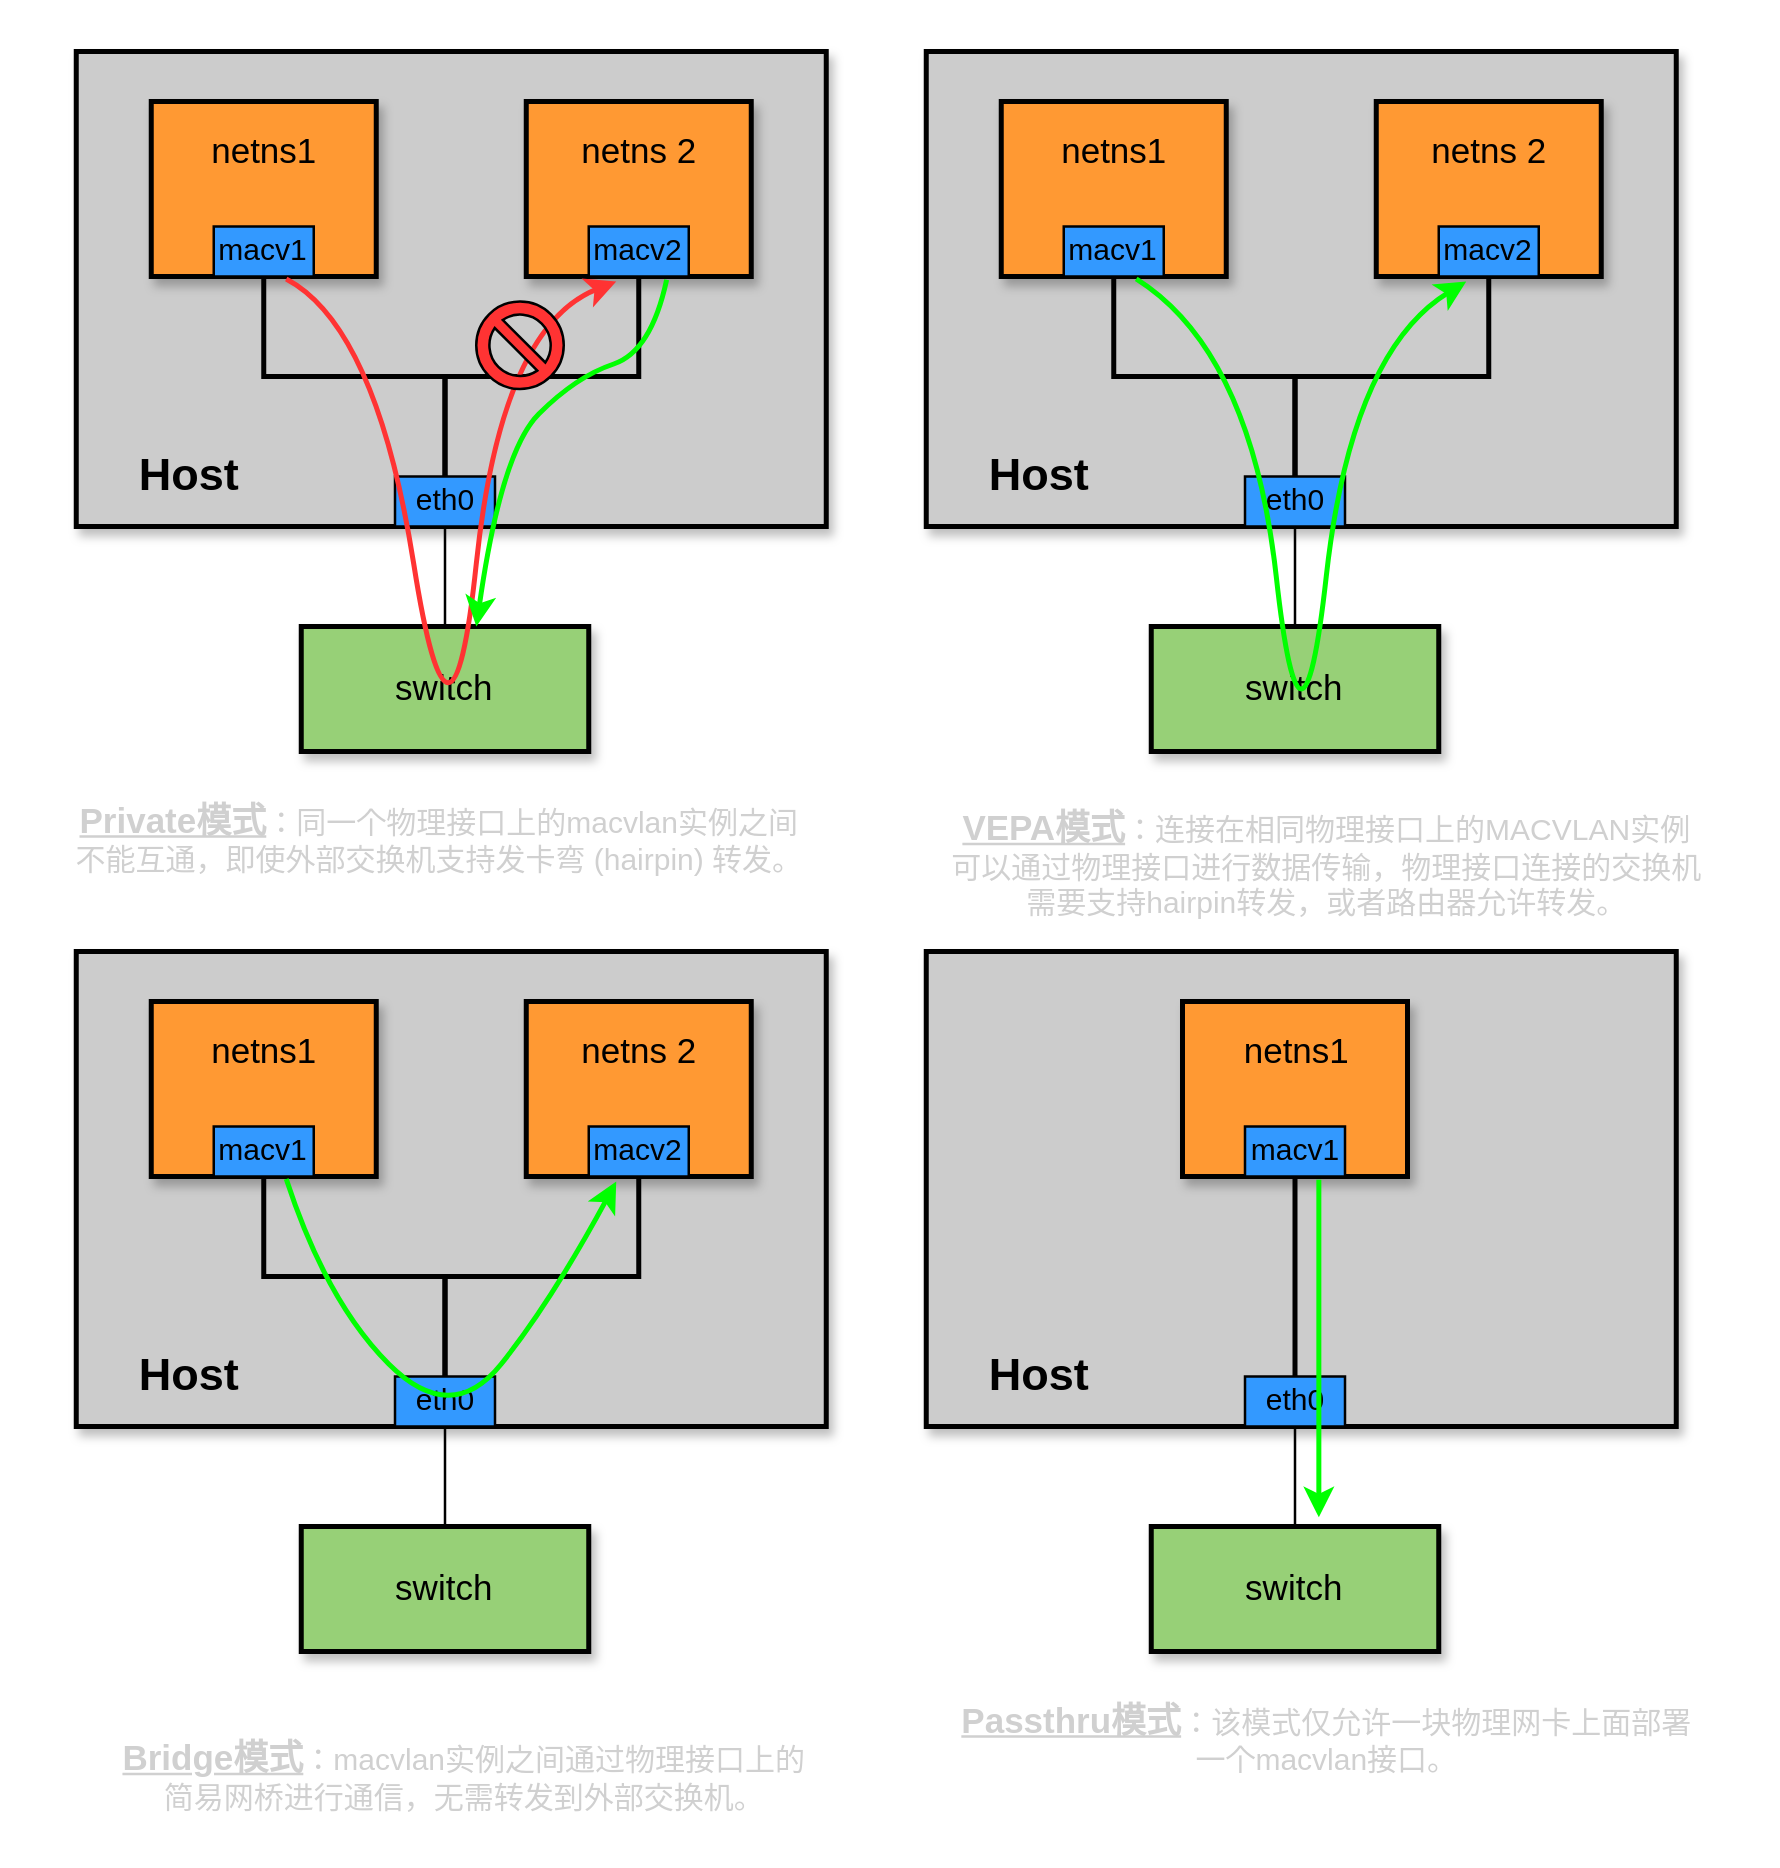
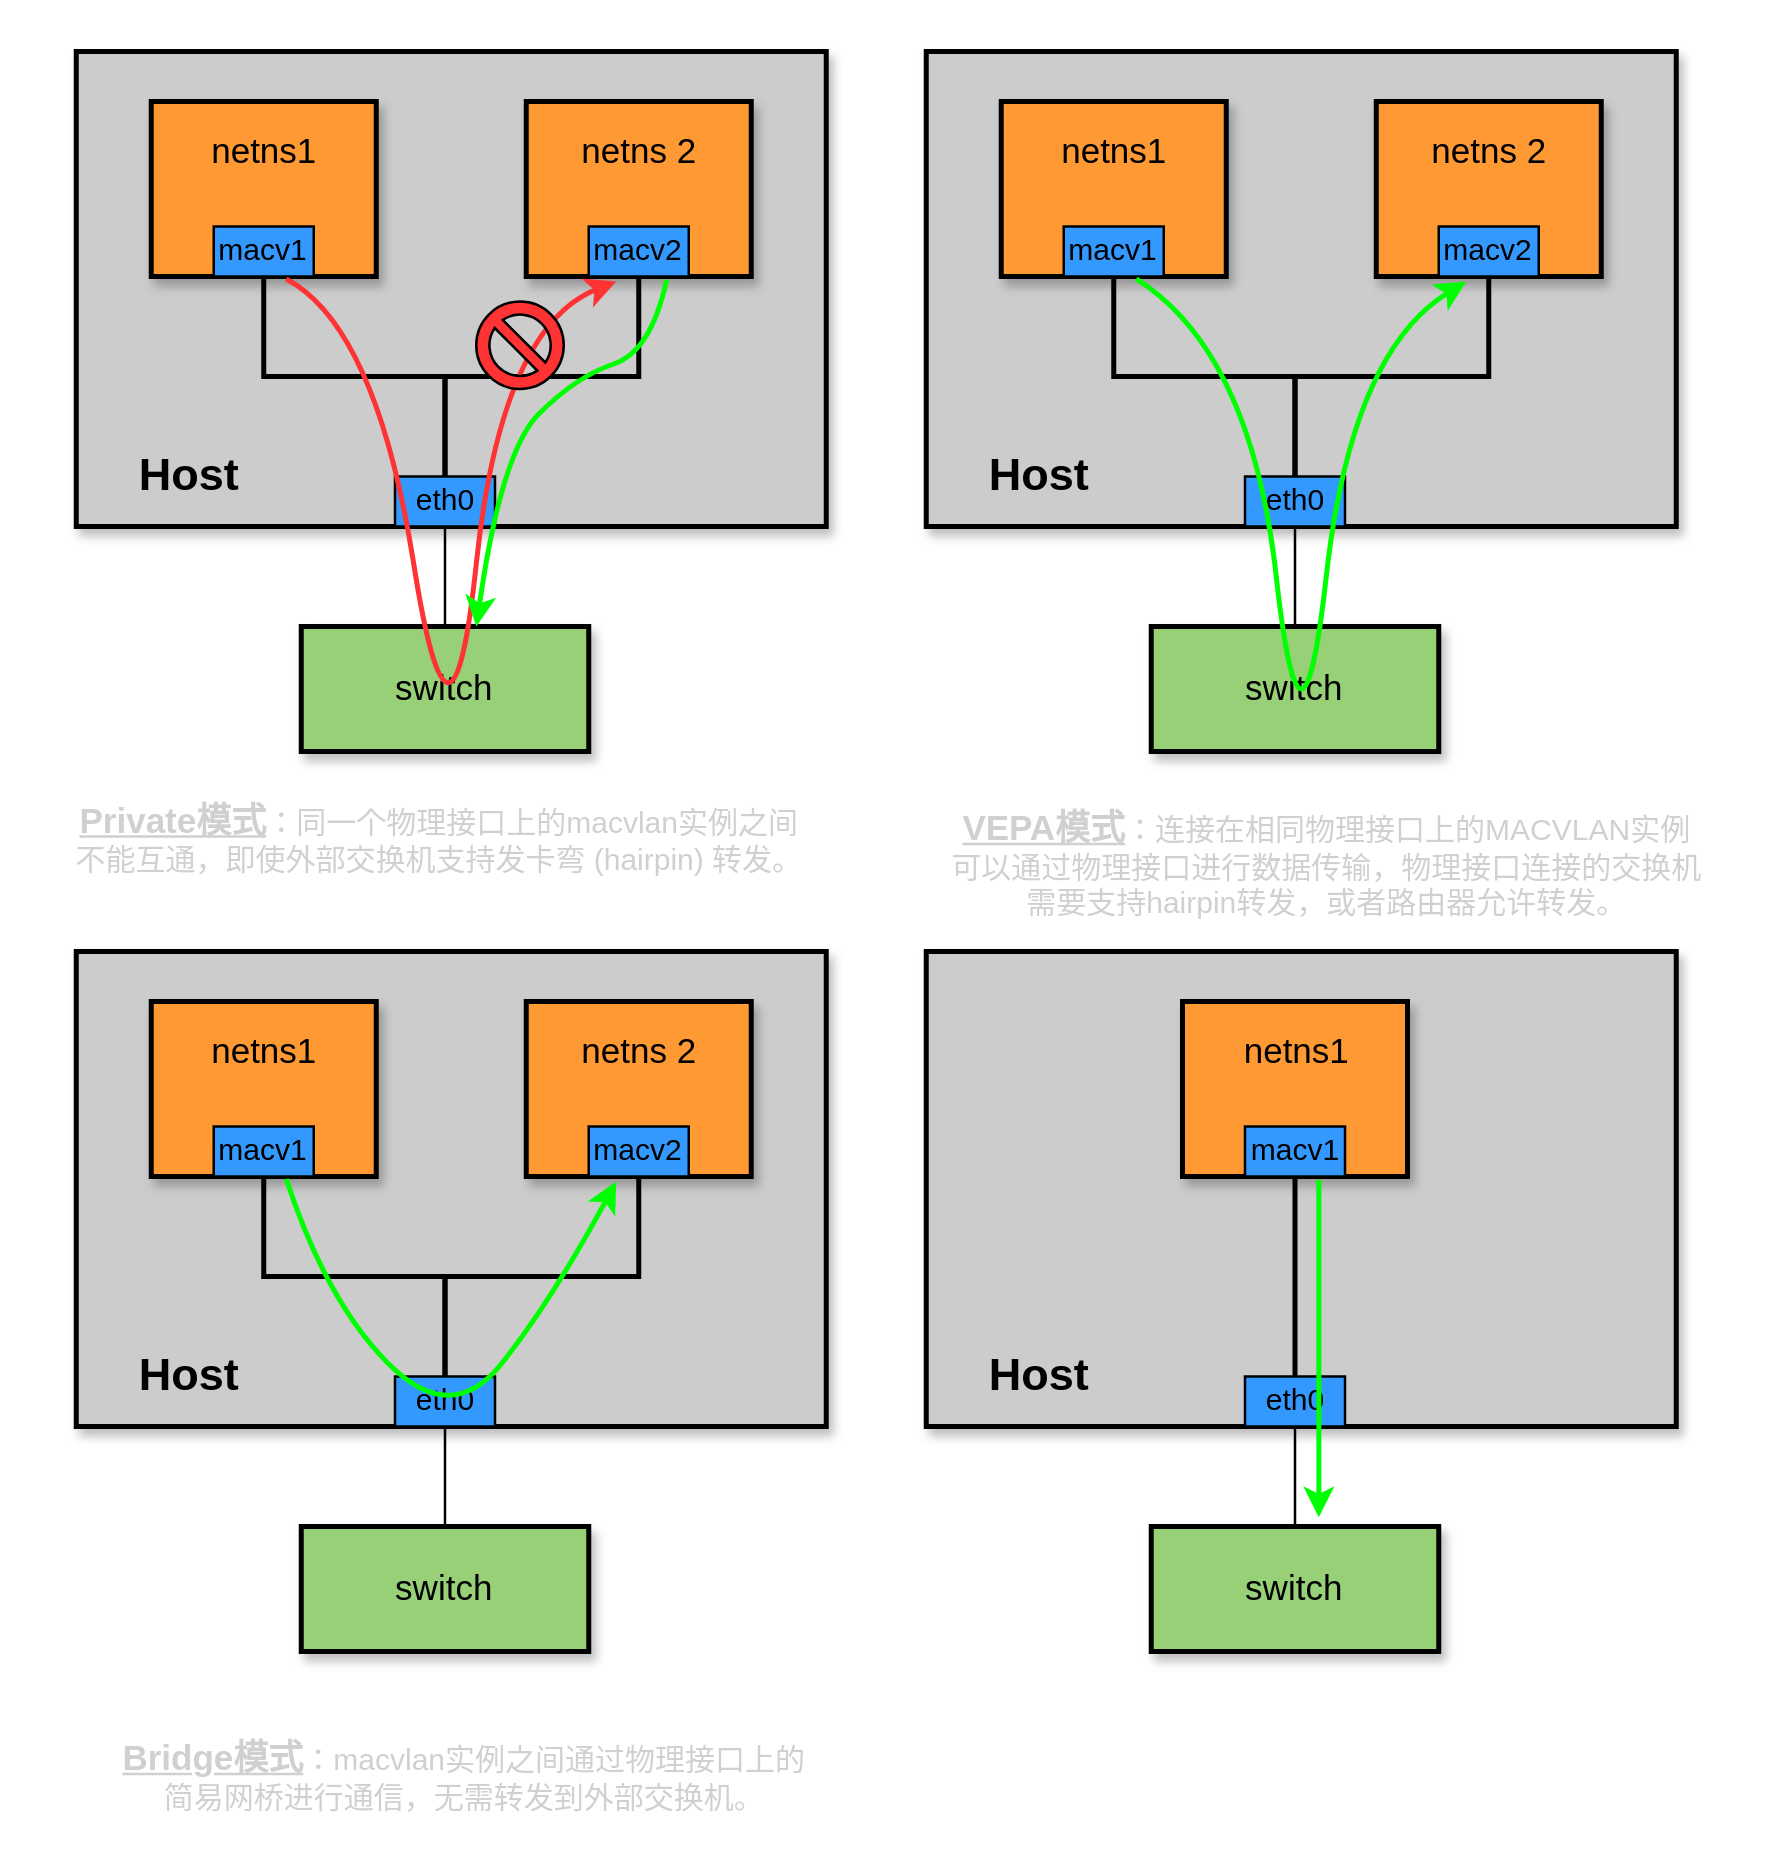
node "Passthru模式：该模式仅允许一块物理网卡上面部署 一个macvlan接口。": removed
